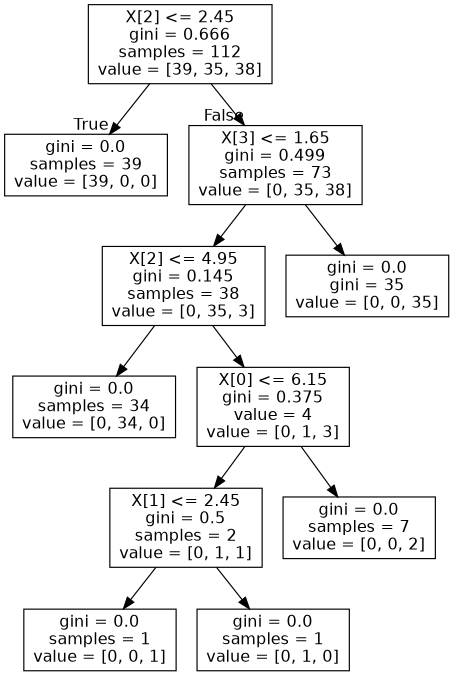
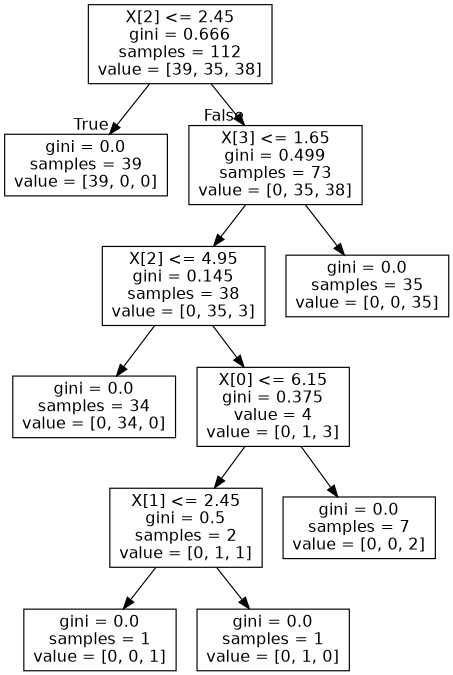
node "gini = 0.0 gini = 35 value = [0, 0, 35]": label "gini = 0.0 gini = 35 value = [0, 0, 35]" -> "gini = 0.0 samples = 35 value = [0, 0, 35]"
